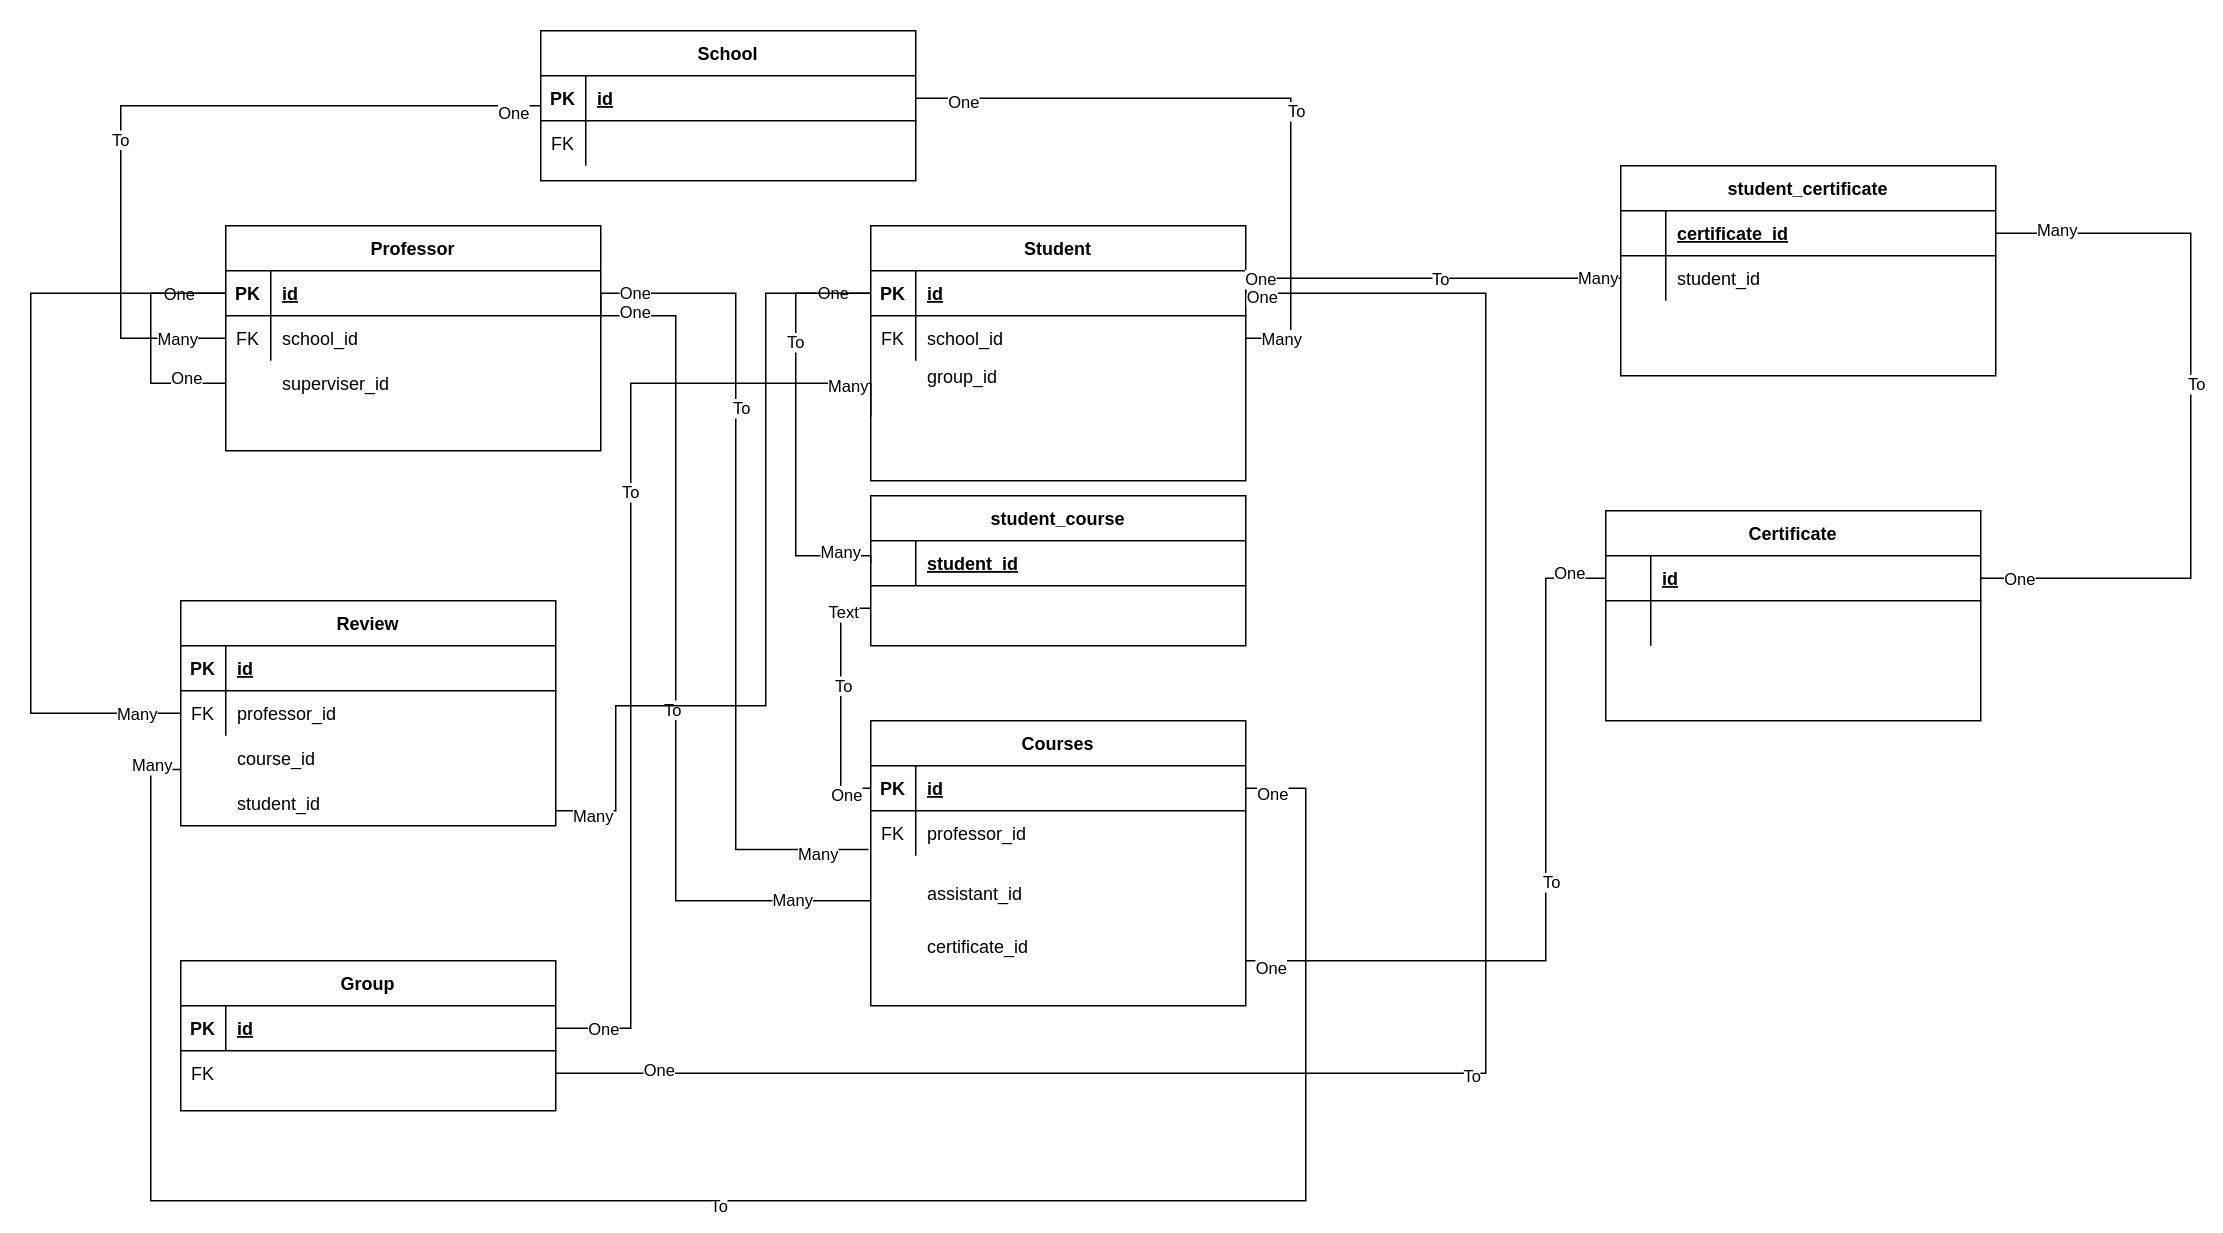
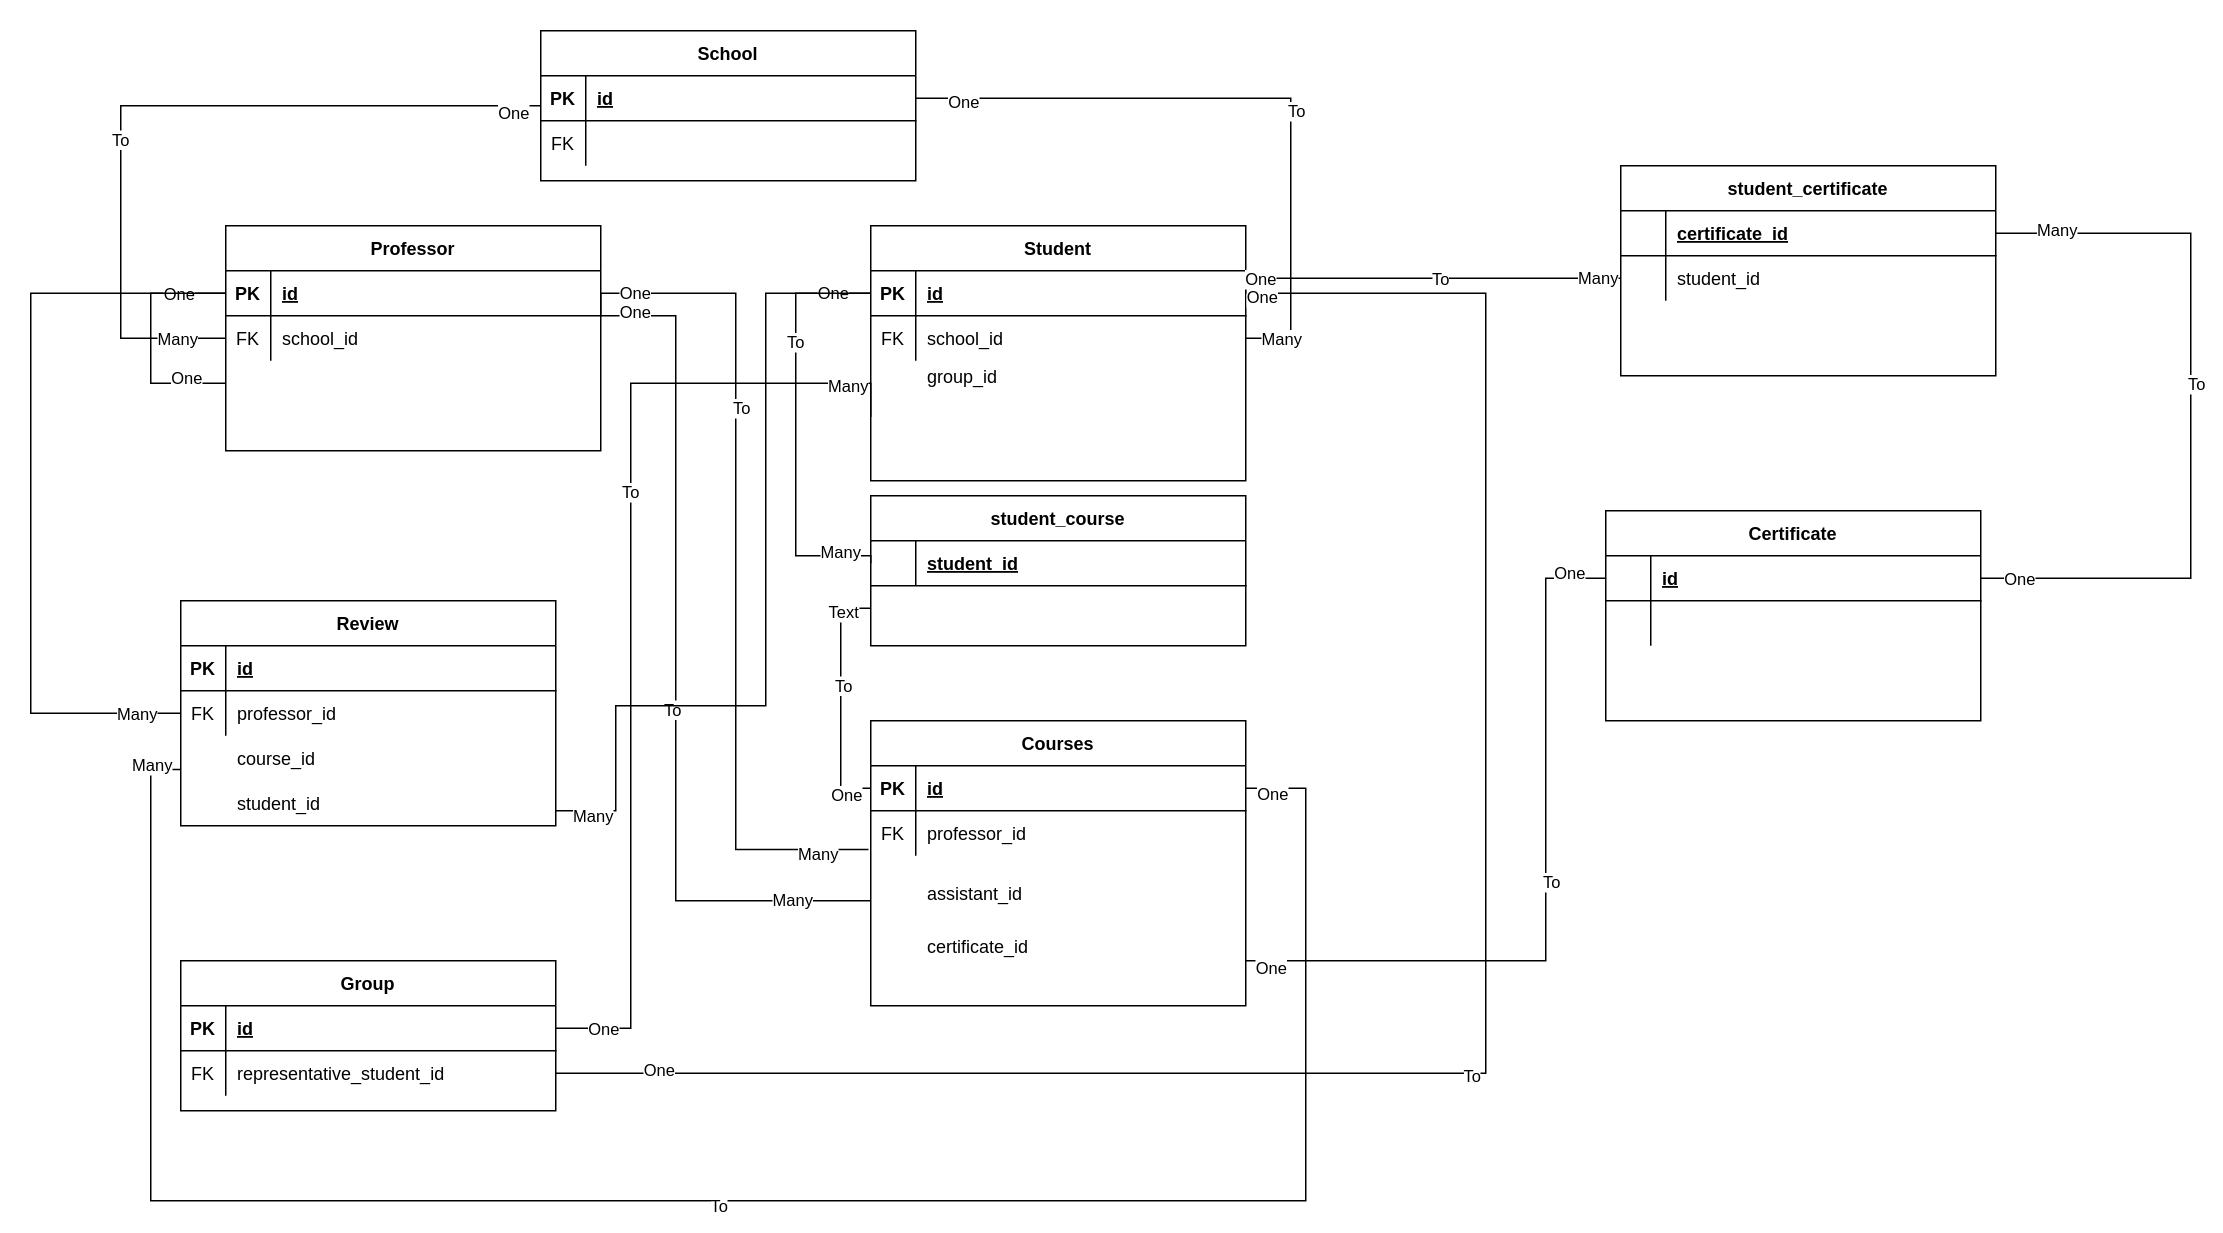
node "superviser_id": removed
node "representative_student_id": added
